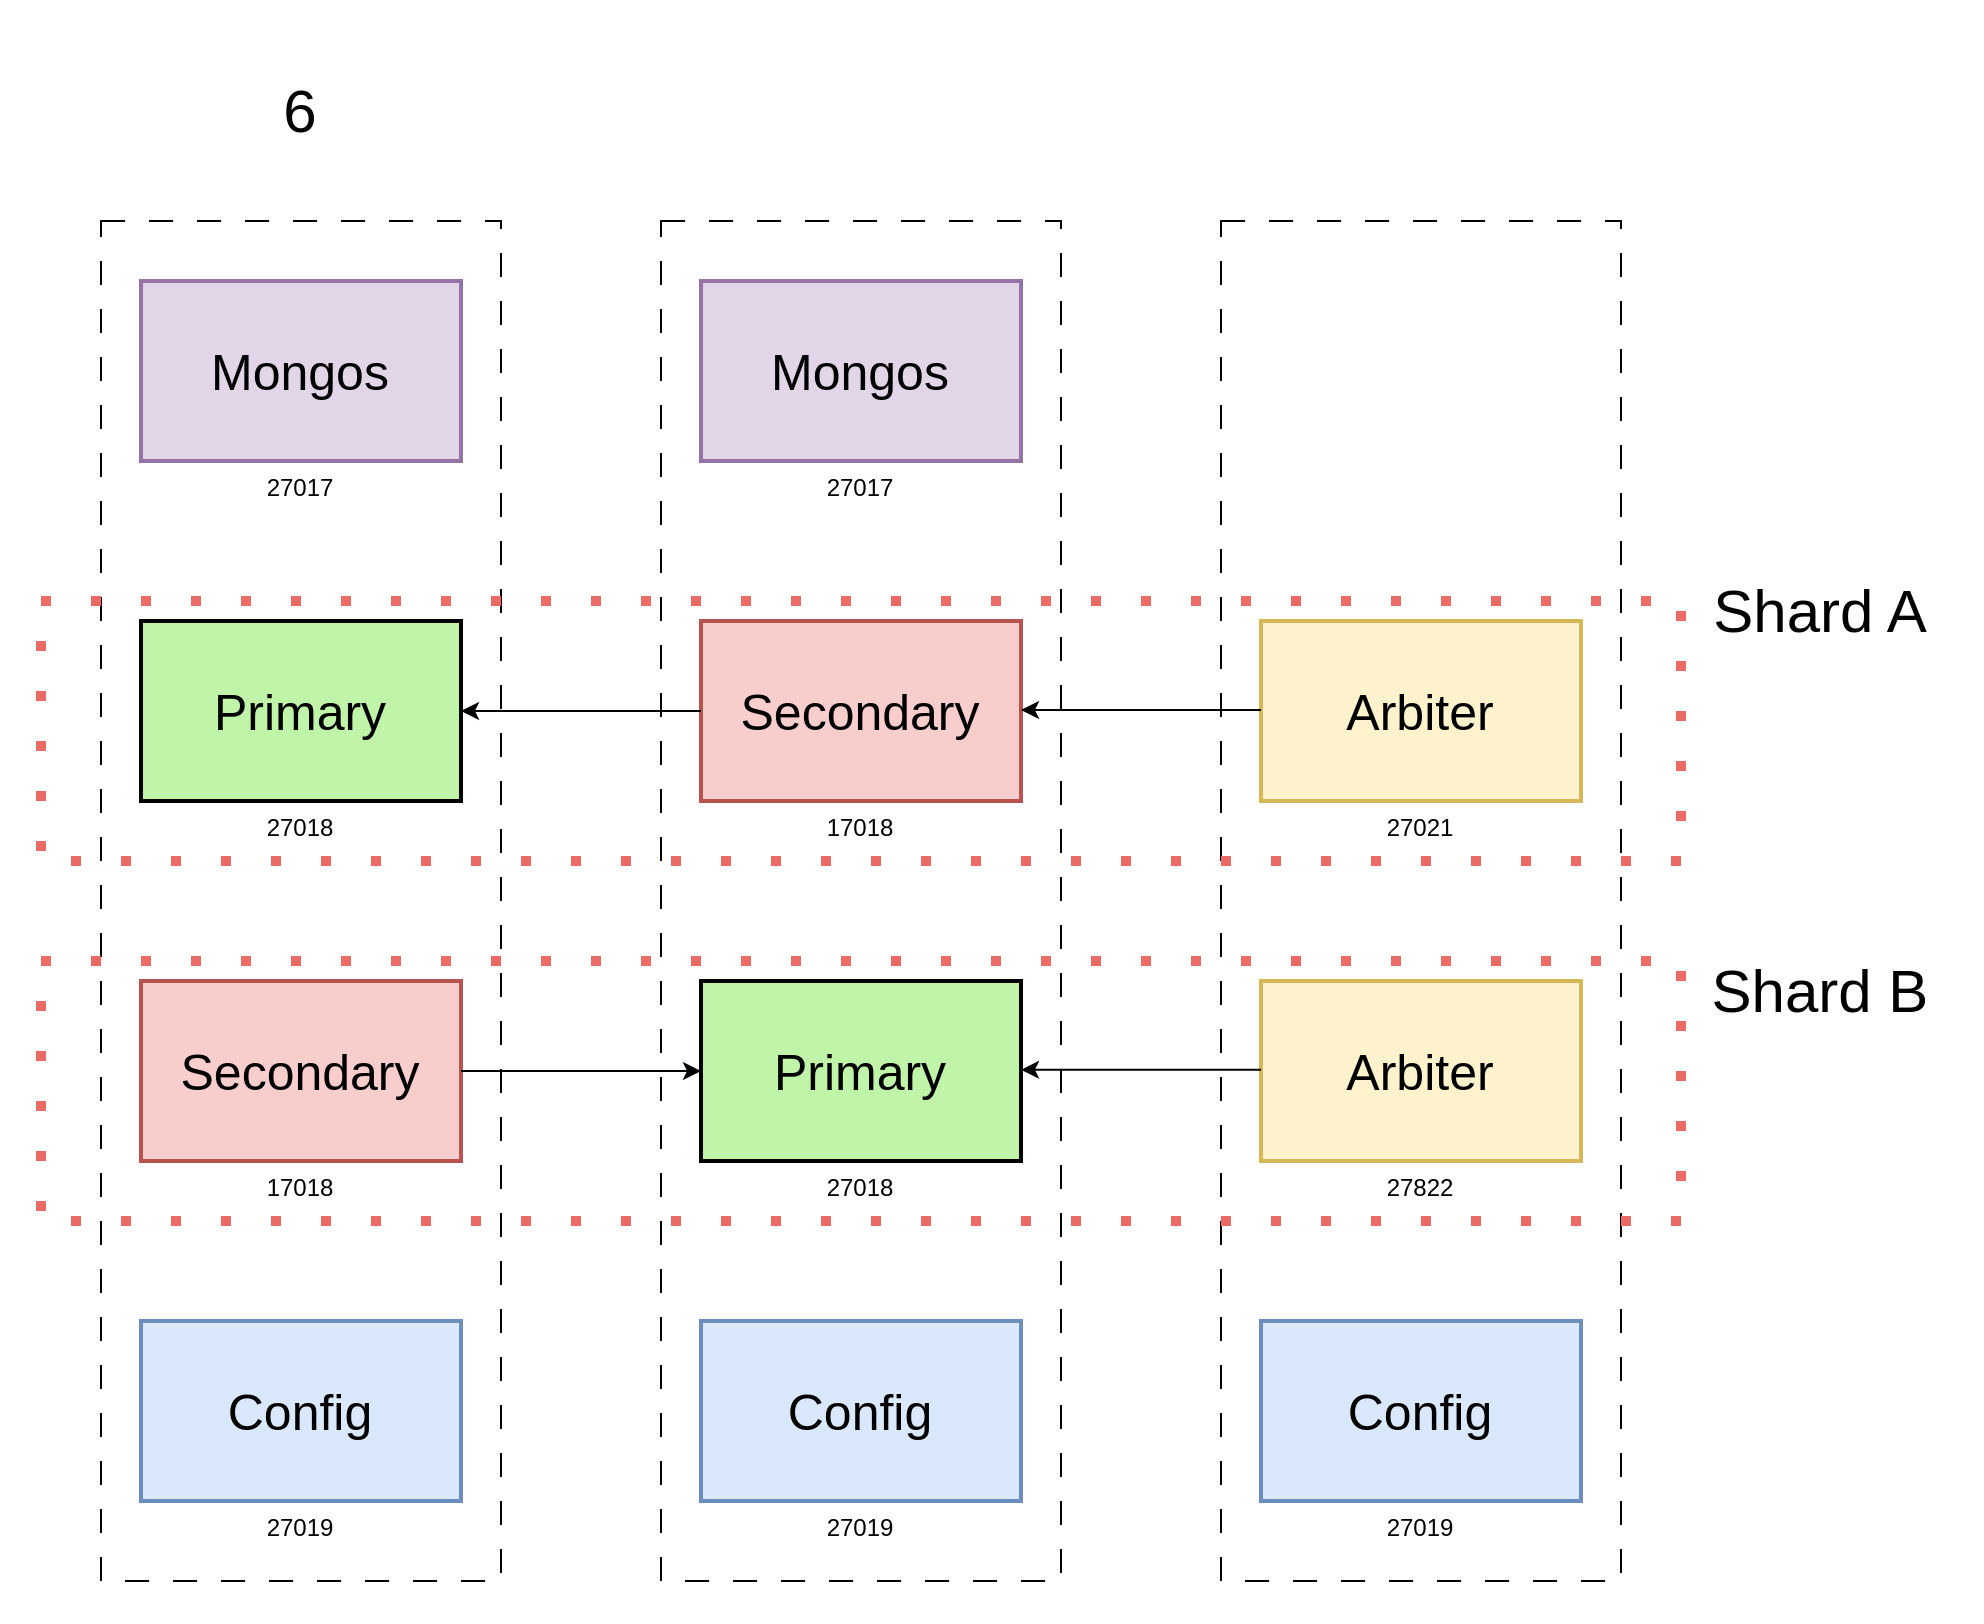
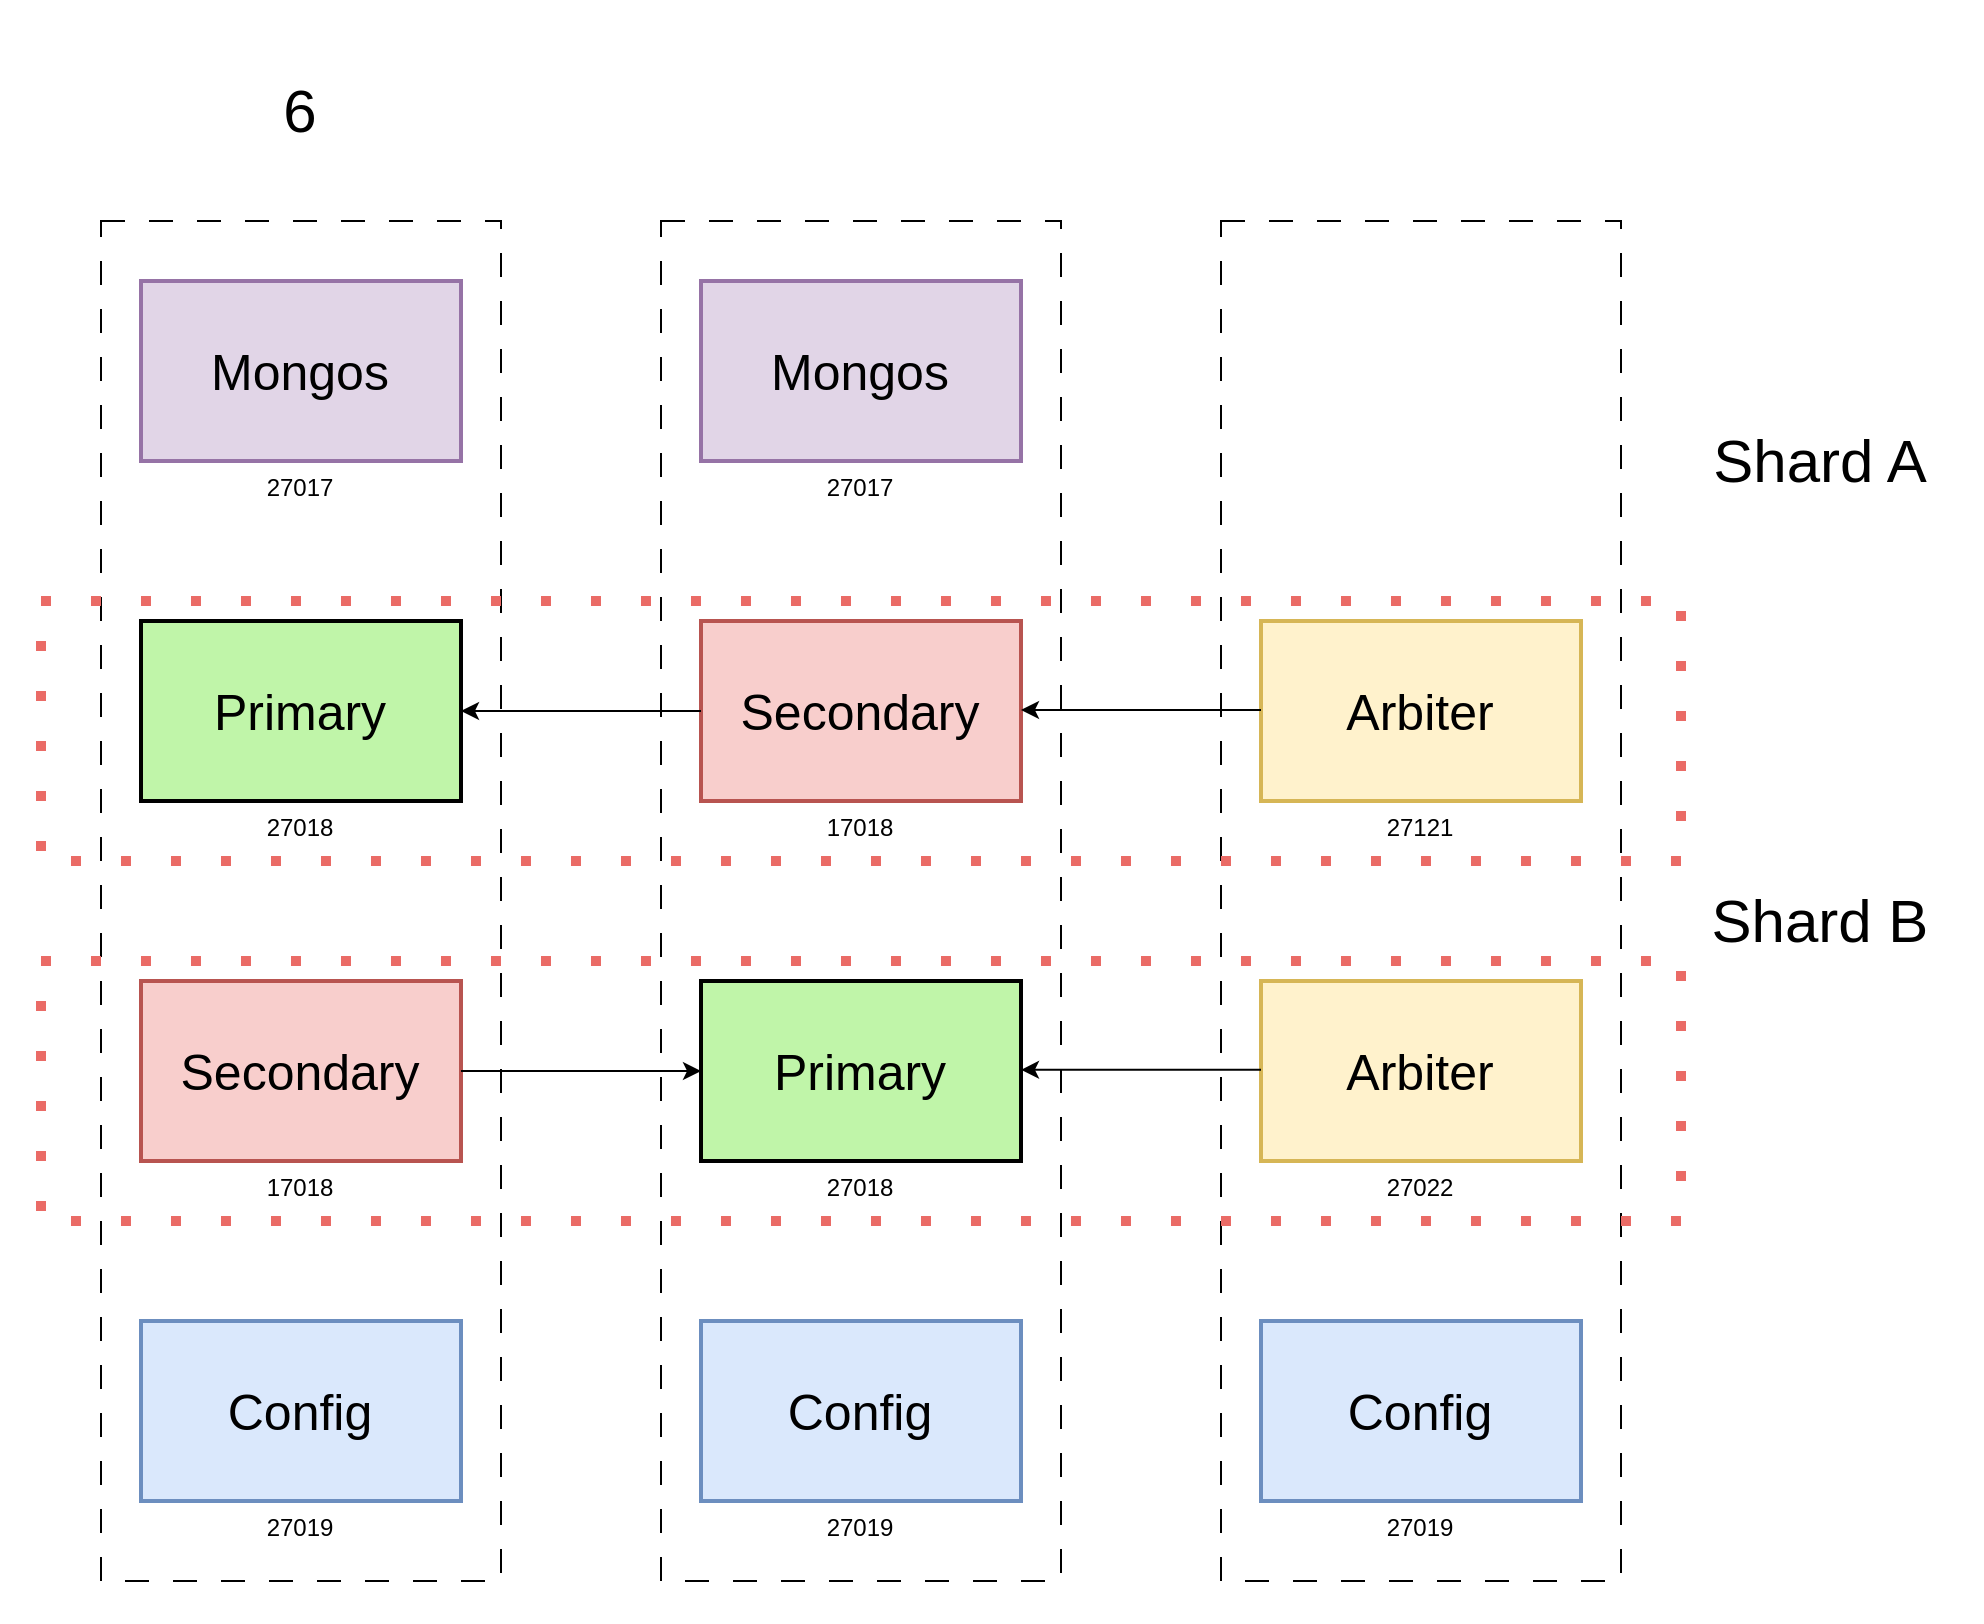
node "Shard A": moved (1821, 611) -> (1821, 461)
node "27021": label "27021" -> "27121"
node "Shard B": moved (1821, 991) -> (1821, 921)
node "27822": label "27822" -> "27022"
